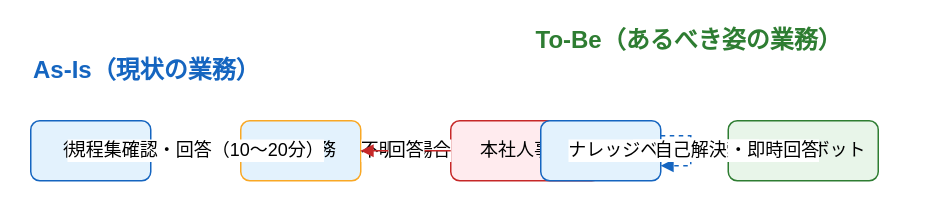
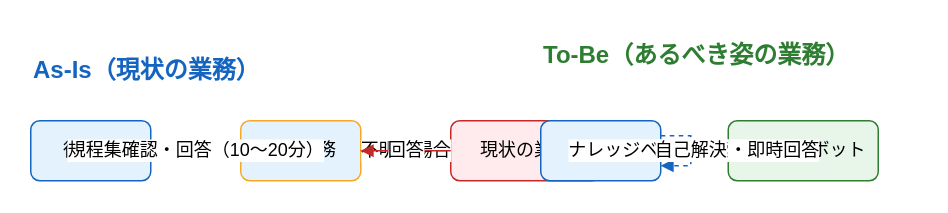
node "To-Be（あるべき姿の業務）": moved (721, 38) -> (728, 53)
node "本社人事部": label "本社人事部" -> "現状の業務"
